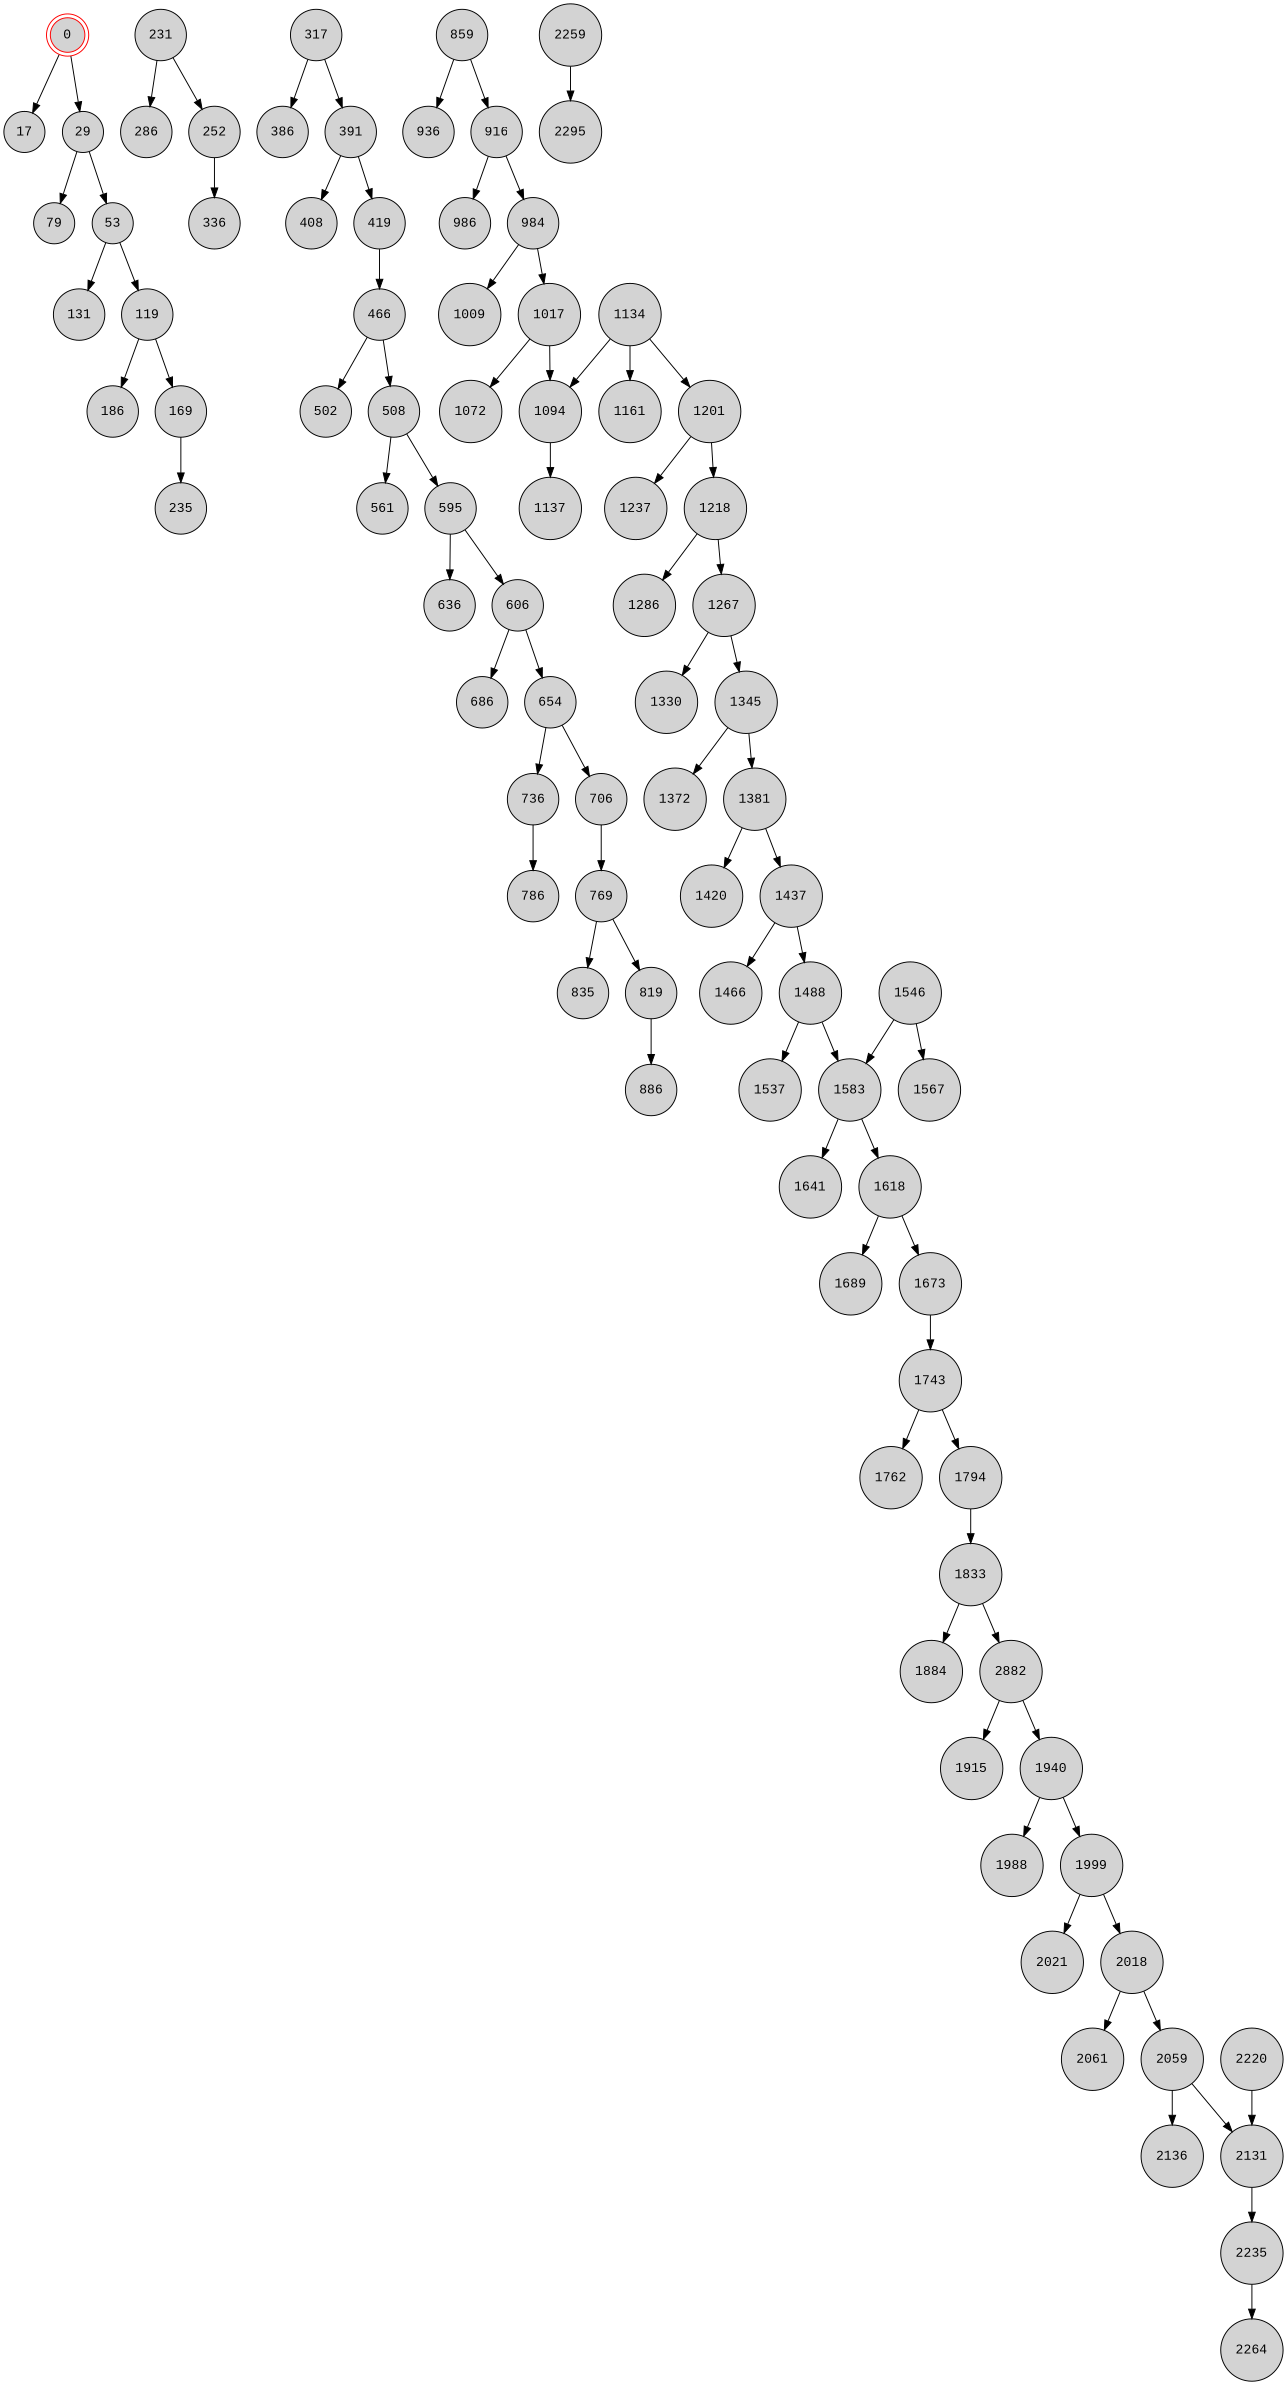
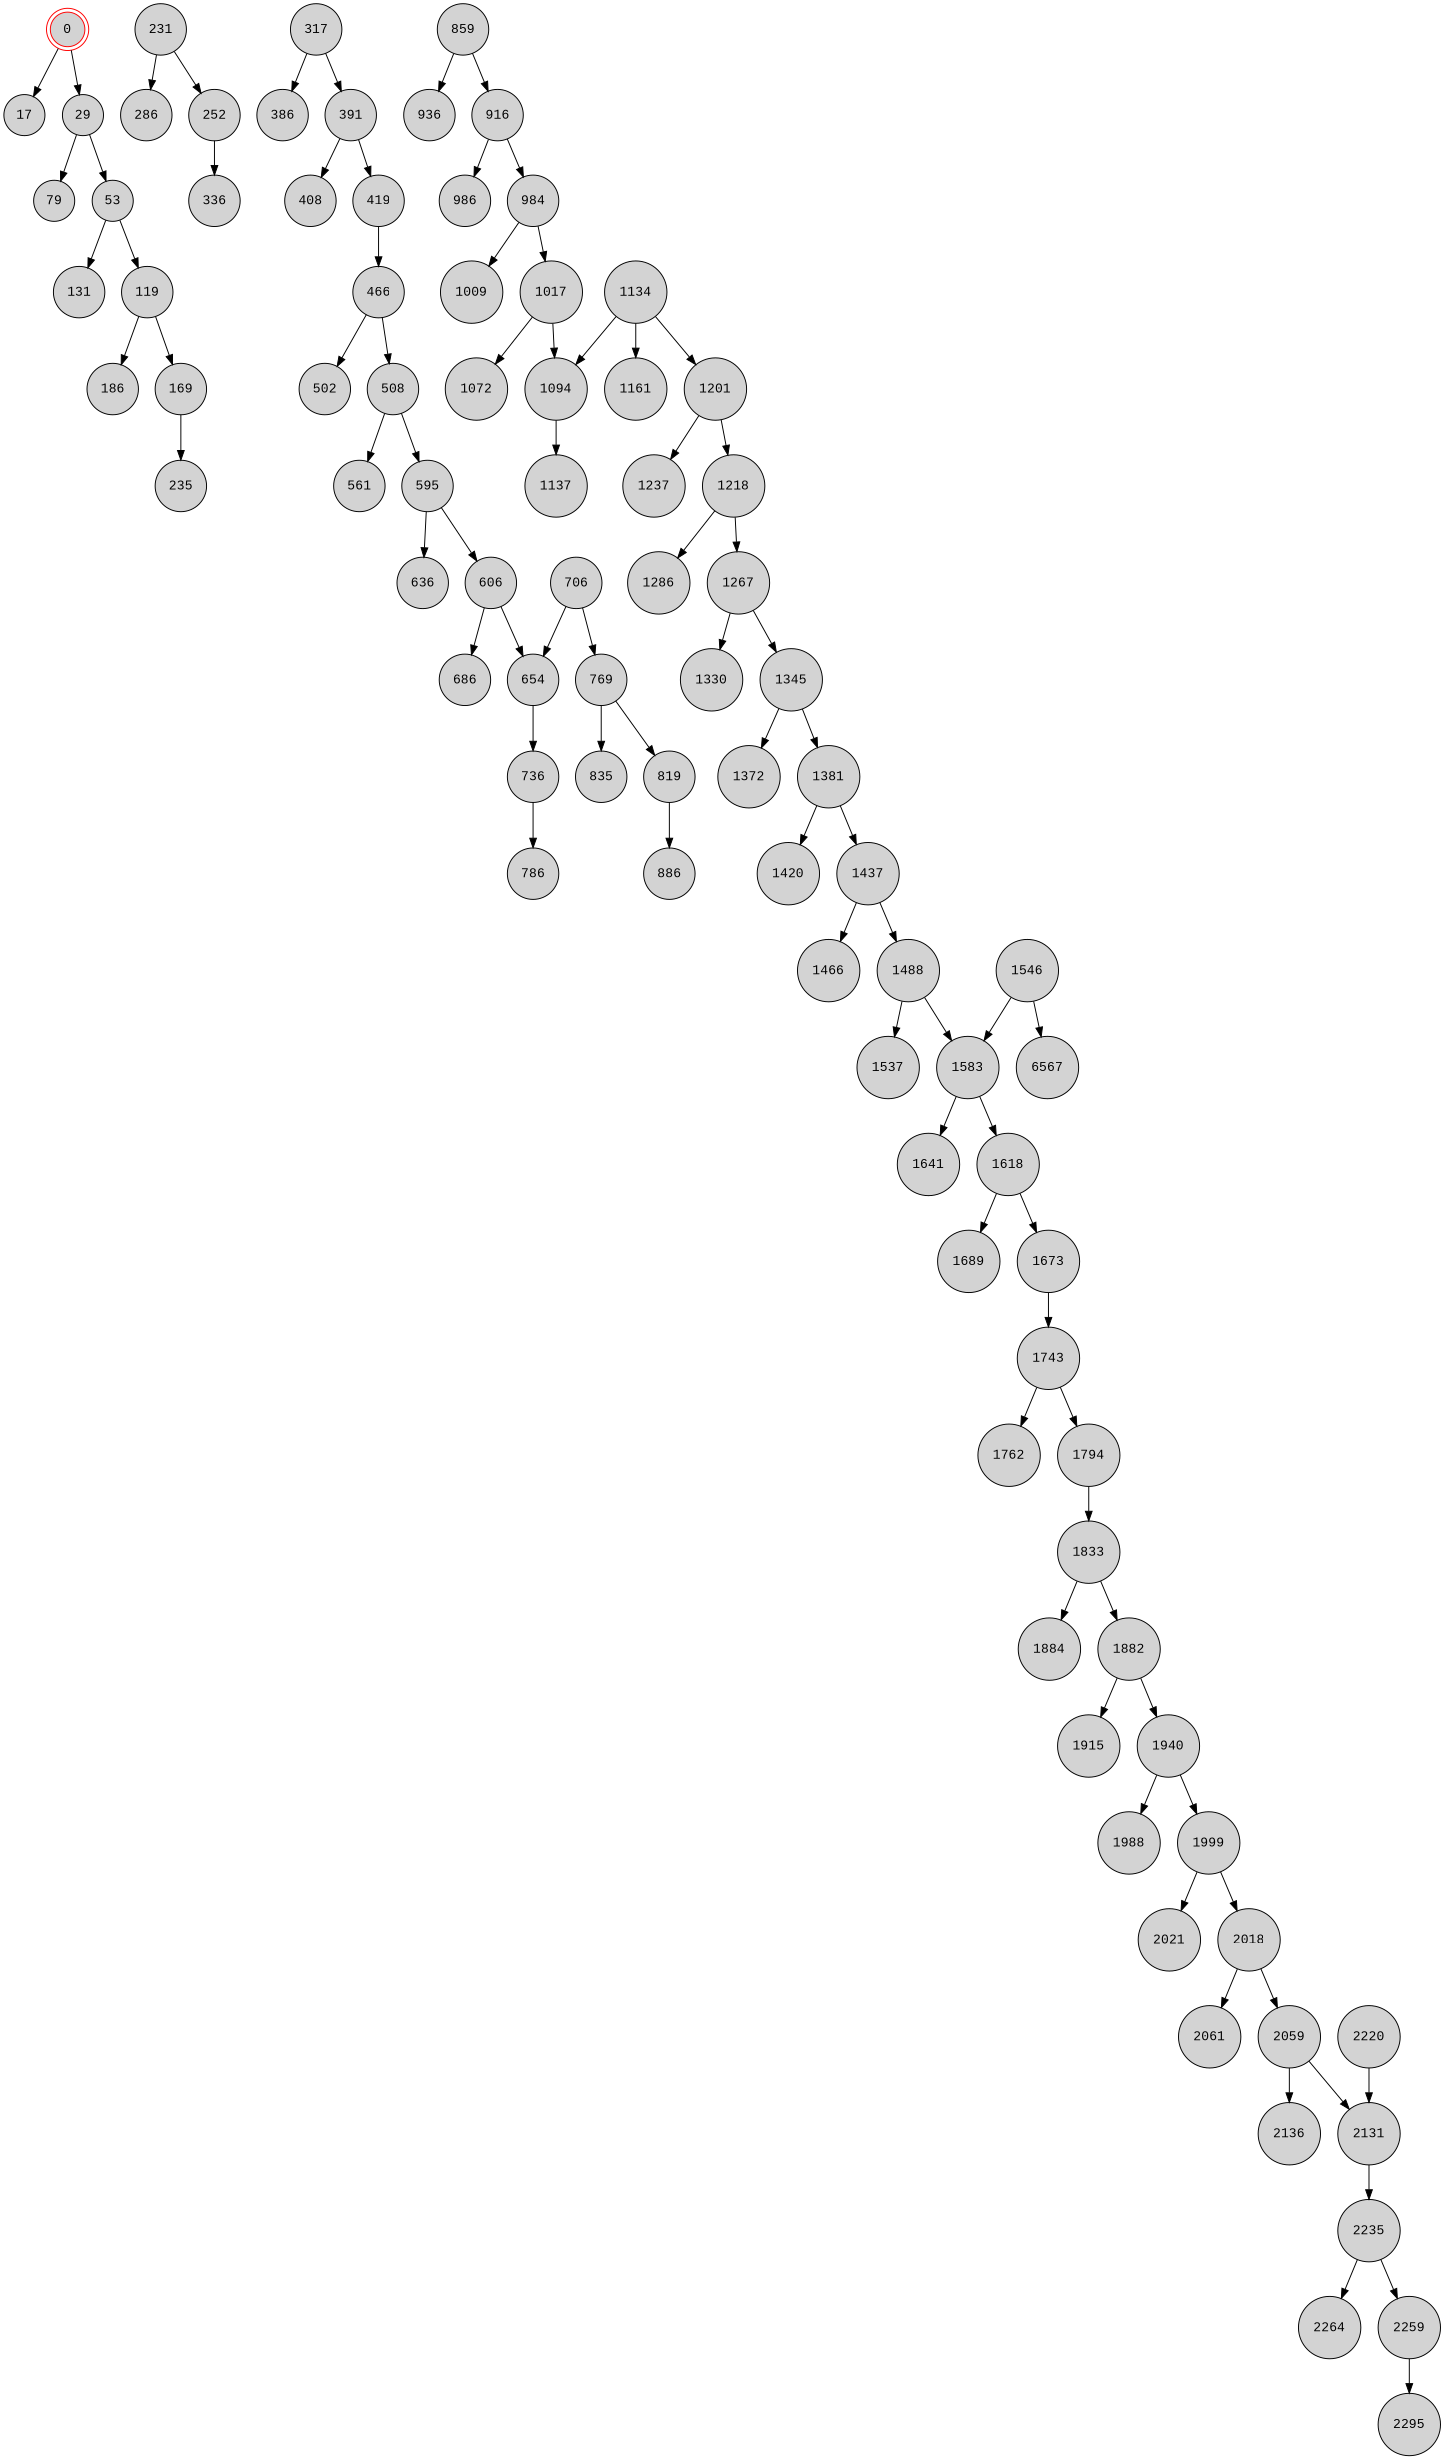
edge "654" -> "706": reversed
node "1567": label "1567" -> "6567"
node "2882": label "2882" -> "1882"
edge "2235" -> "2259": added
